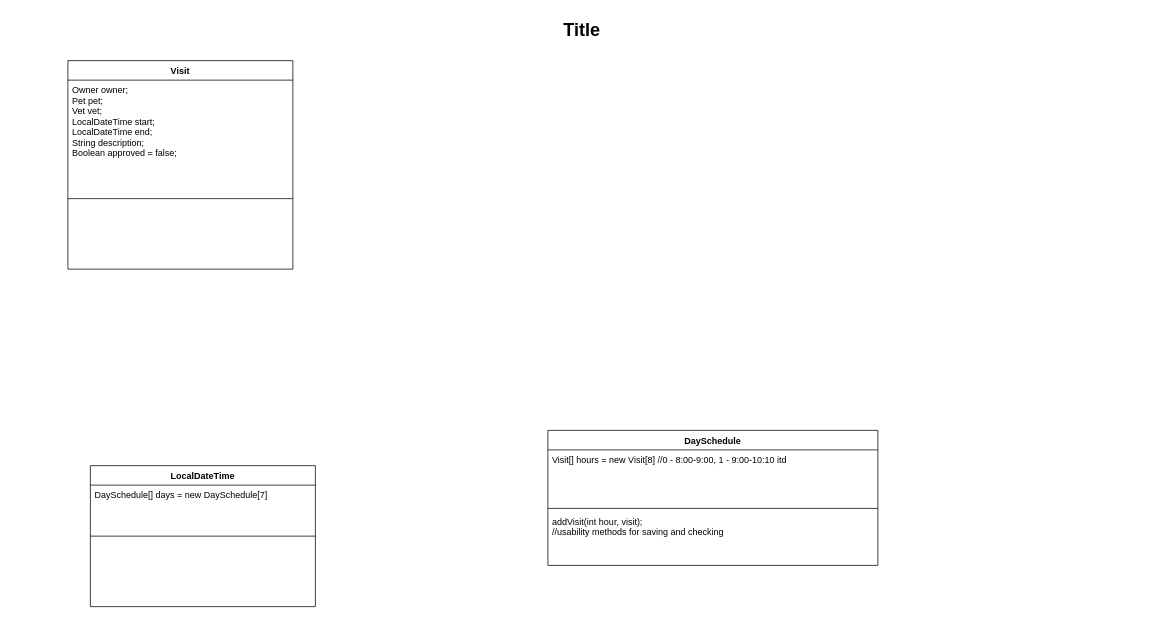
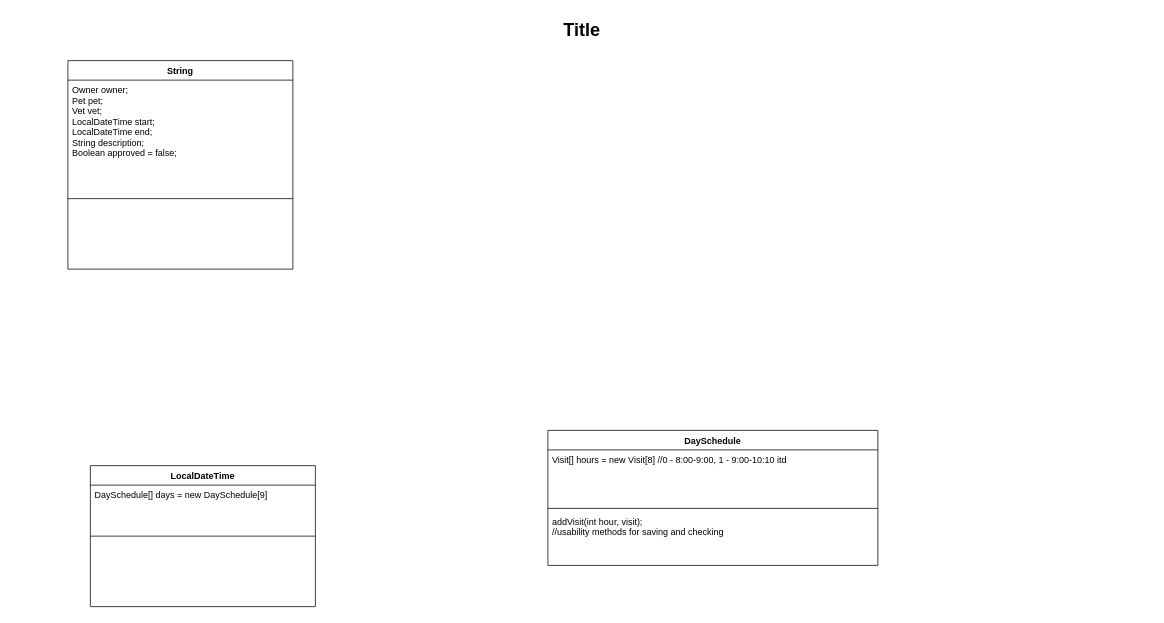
node "Visit": label "Visit" -> "String"
node "DaySchedule[] days = new DaySchedule[7]": label "DaySchedule[] days = new DaySchedule[7]" -> "DaySchedule[] days = new DaySchedule[9]"
